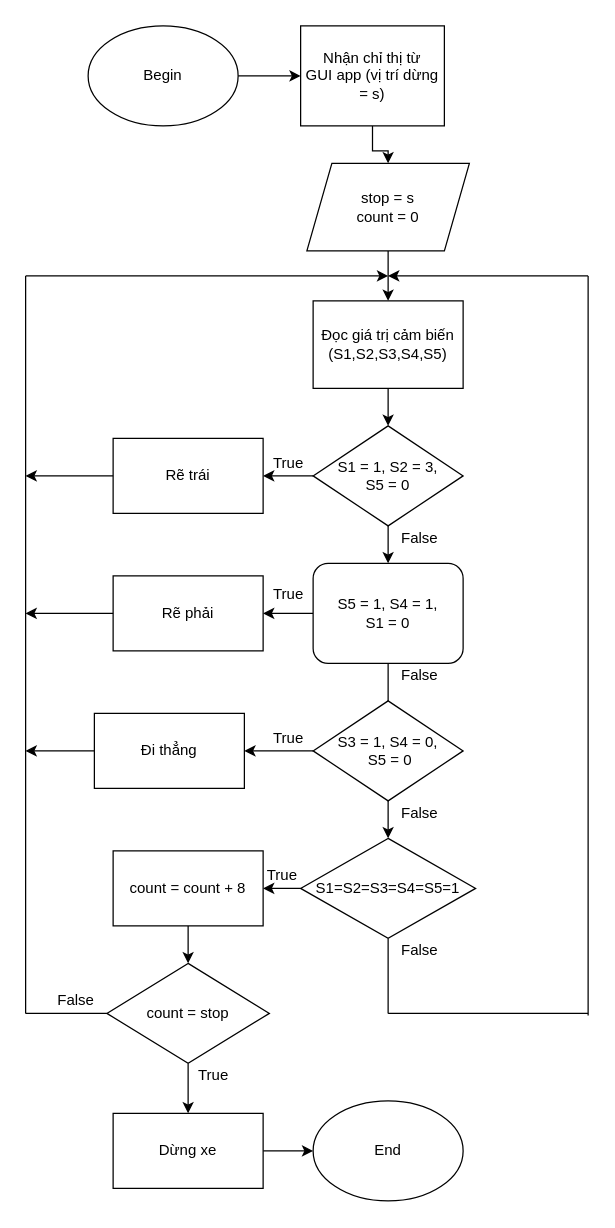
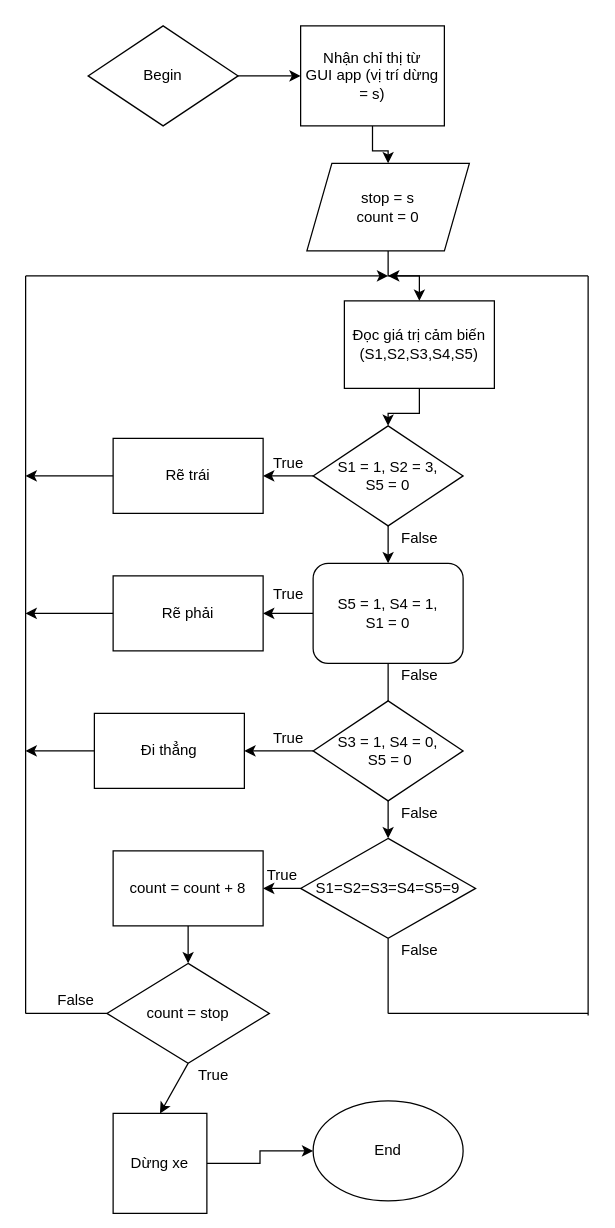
node "Begin": shape ellipse -> diamond
node "Đọc giá trị cảm biến (S1,S2,S3,S4,S5)": moved (388, 344) -> (419, 344)
node "S1=S2=S3=S4=S5=1": label "S1=S2=S3=S4=S5=1" -> "S1=S2=S3=S4=S5=9"
node "Dừng xe": size 150x75 -> 94x100
